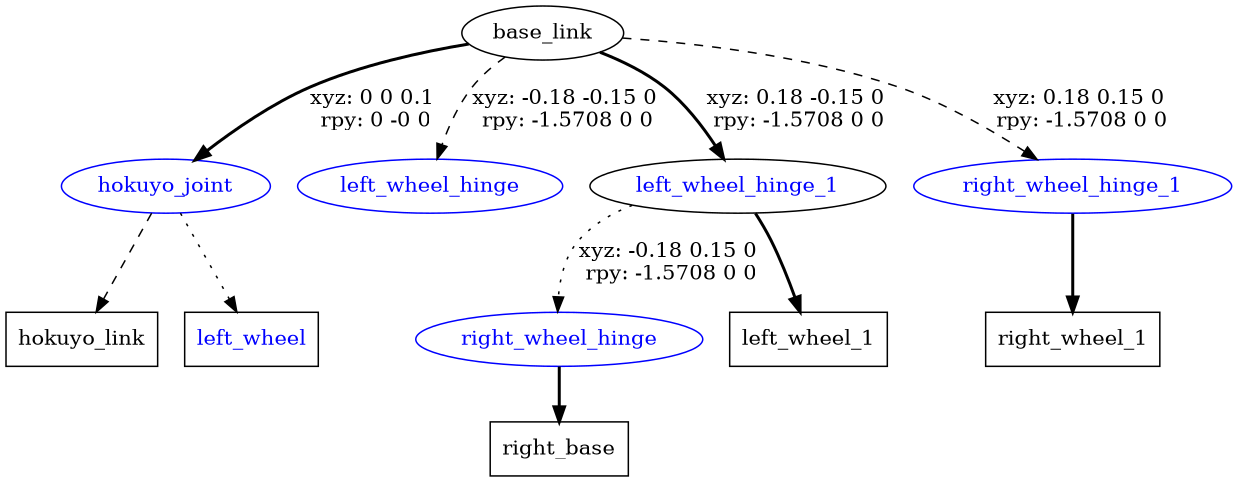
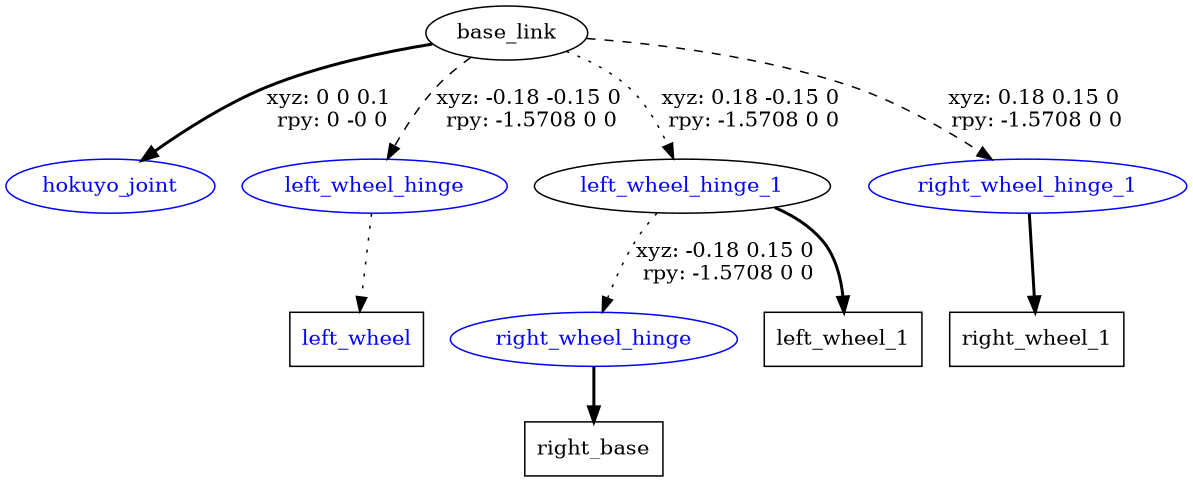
edge "base_link" -> "left_wheel_hinge_1": style bold -> dotted
edge "hokuyo_joint" -> "left_wheel": now "left_wheel_hinge" -> "left_wheel"
node "hokuyo_link": removed
